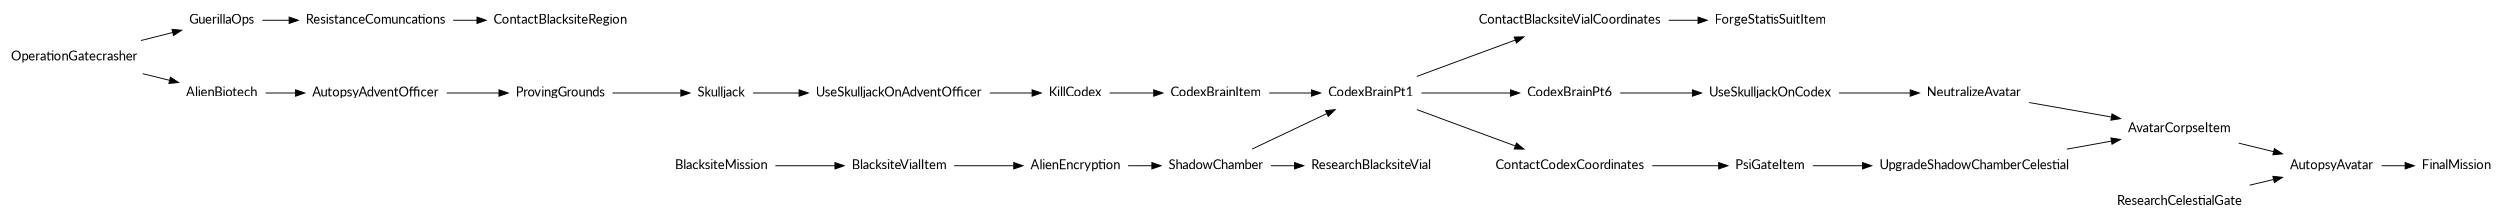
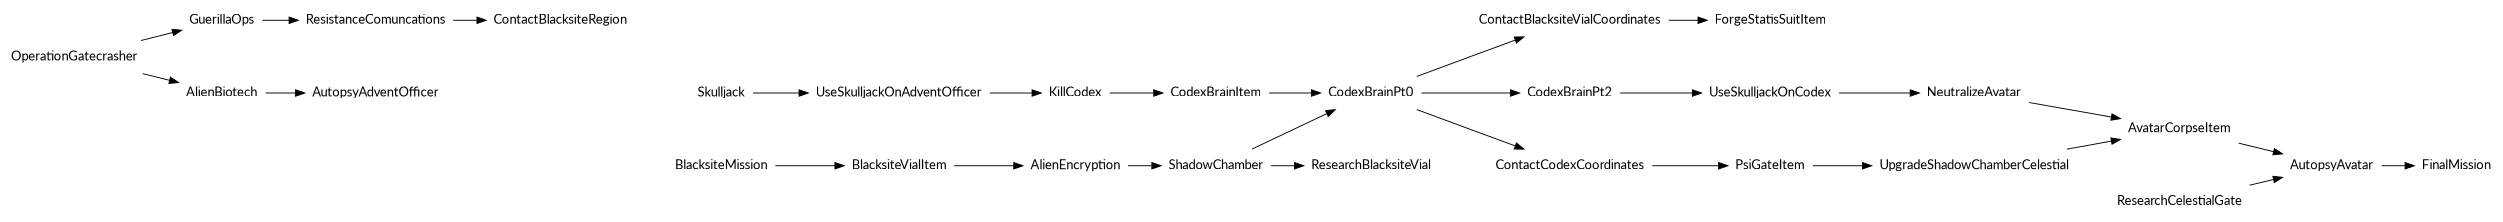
node "ProvingGrounds": removed
node "CodexBrainPt1": label "CodexBrainPt1" -> "CodexBrainPt0"
node "CodexBrainPt6": label "CodexBrainPt6" -> "CodexBrainPt2"
